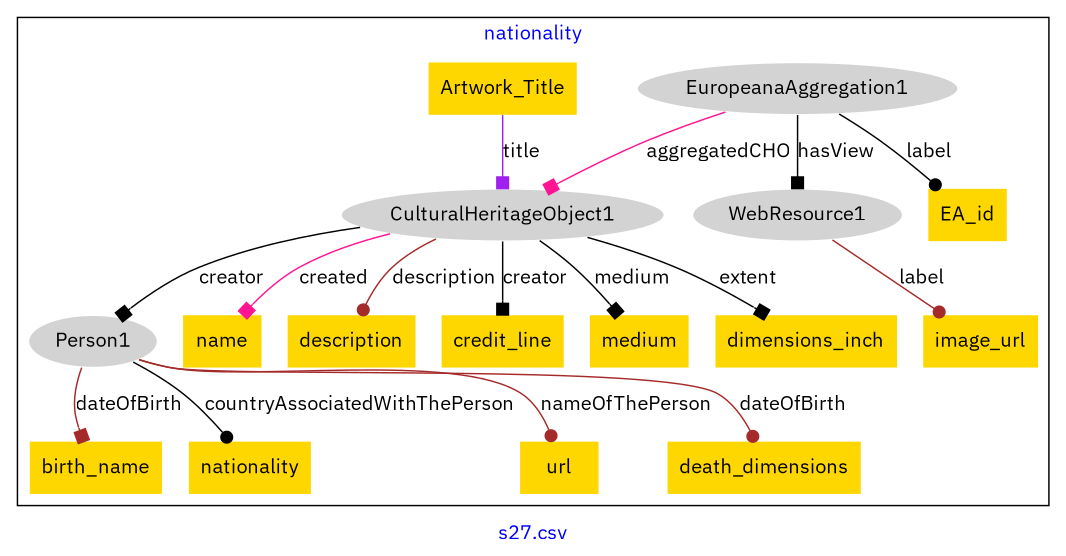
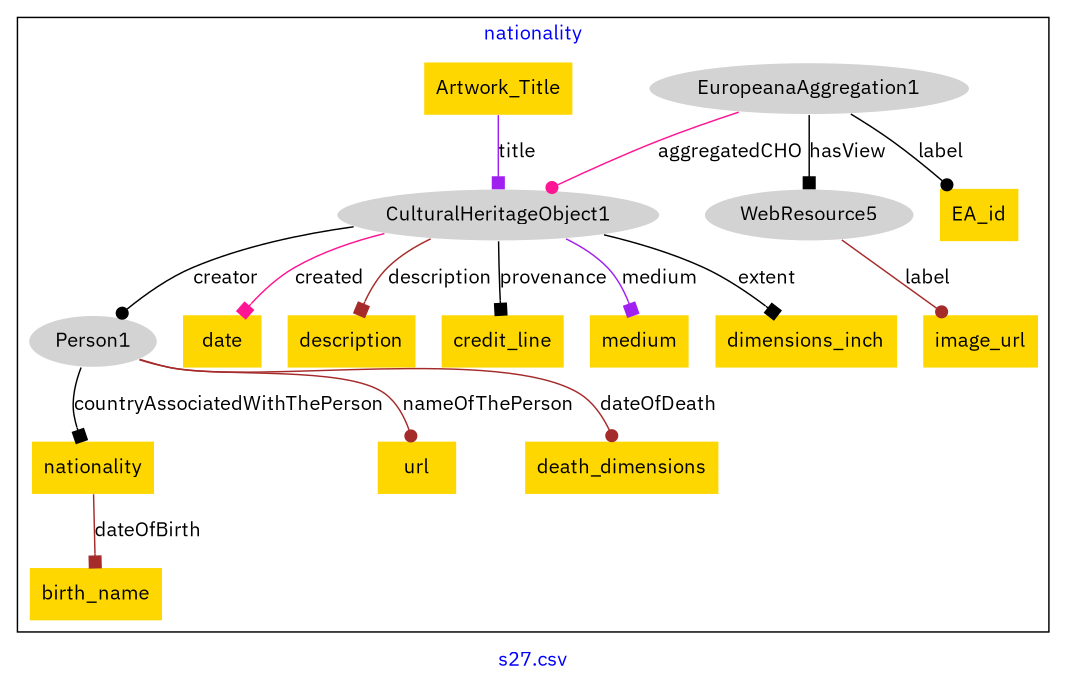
edge "EuropeanaAggregation1" -> "CulturalHeritageObject1": arrowhead box -> dot
node "WebResource1": label "WebResource1" -> "WebResource5"
edge "CulturalHeritageObject1" -> "Person1": arrowhead box -> dot
edge "CulturalHeritageObject1" -> "description": arrowhead dot -> box
edge "CulturalHeritageObject1" -> "medium": color black -> purple
edge "CulturalHeritageObject1" -> "credit_line": label "creator" -> "provenance"
node "name": label "name" -> "date"
edge "Person1" -> "nationality": arrowhead dot -> box
edge "Person1" -> "birth_name": now "nationality" -> "birth_name"
edge "Person1" -> "death_dimensions": label "dateOfBirth" -> "dateOfDeath"
